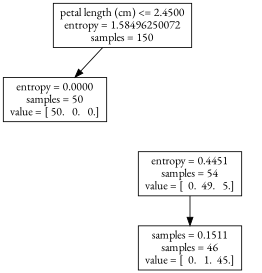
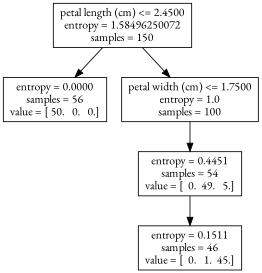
node "entropy = 0.0000 samples = 50 value = [ 50.   0.   0.]": label "entropy = 0.0000 samples = 50 value = [ 50.   0.   0.]" -> "entropy = 0.0000 samples = 56 value = [ 50.   0.   0.]"
node "petal width (cm) <= 1.7500 entropy = 1.0 samples = 100": added
node "samples = 0.1511 samples = 46 value = [  0.   1.  45.]": label "samples = 0.1511 samples = 46 value = [  0.   1.  45.]" -> "entropy = 0.1511 samples = 46 value = [  0.   1.  45.]"
